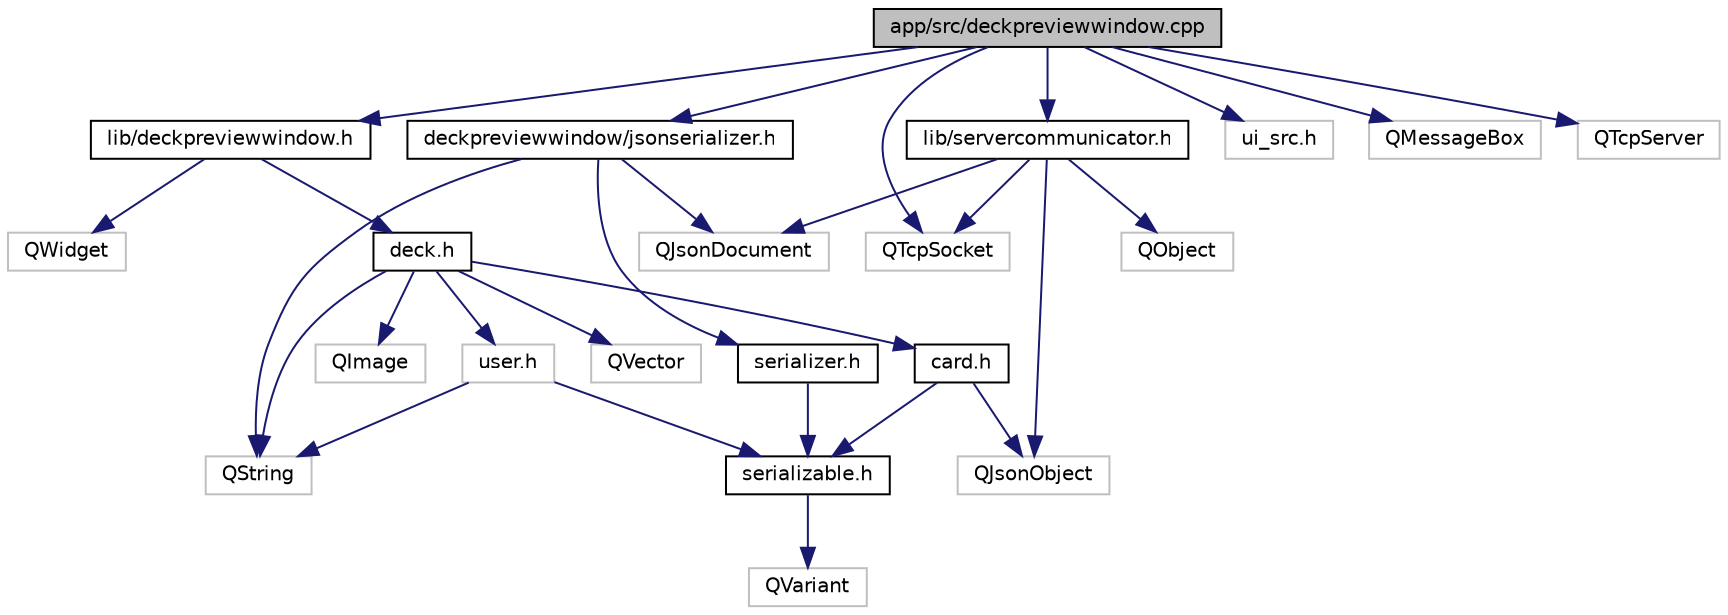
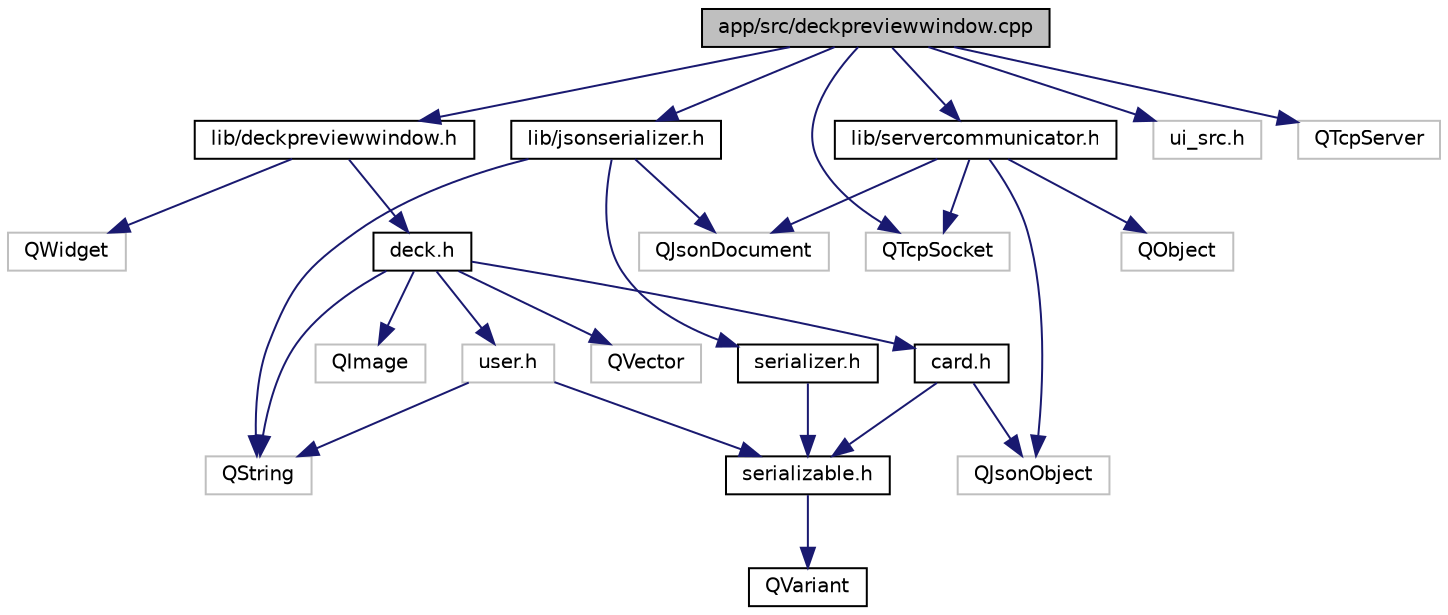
node "deckpreviewwindow/jsonserializer.h": label "deckpreviewwindow/jsonserializer.h" -> "lib/jsonserializer.h"
node "QMessageBox": removed
node "QVariant": color grey75 -> black
